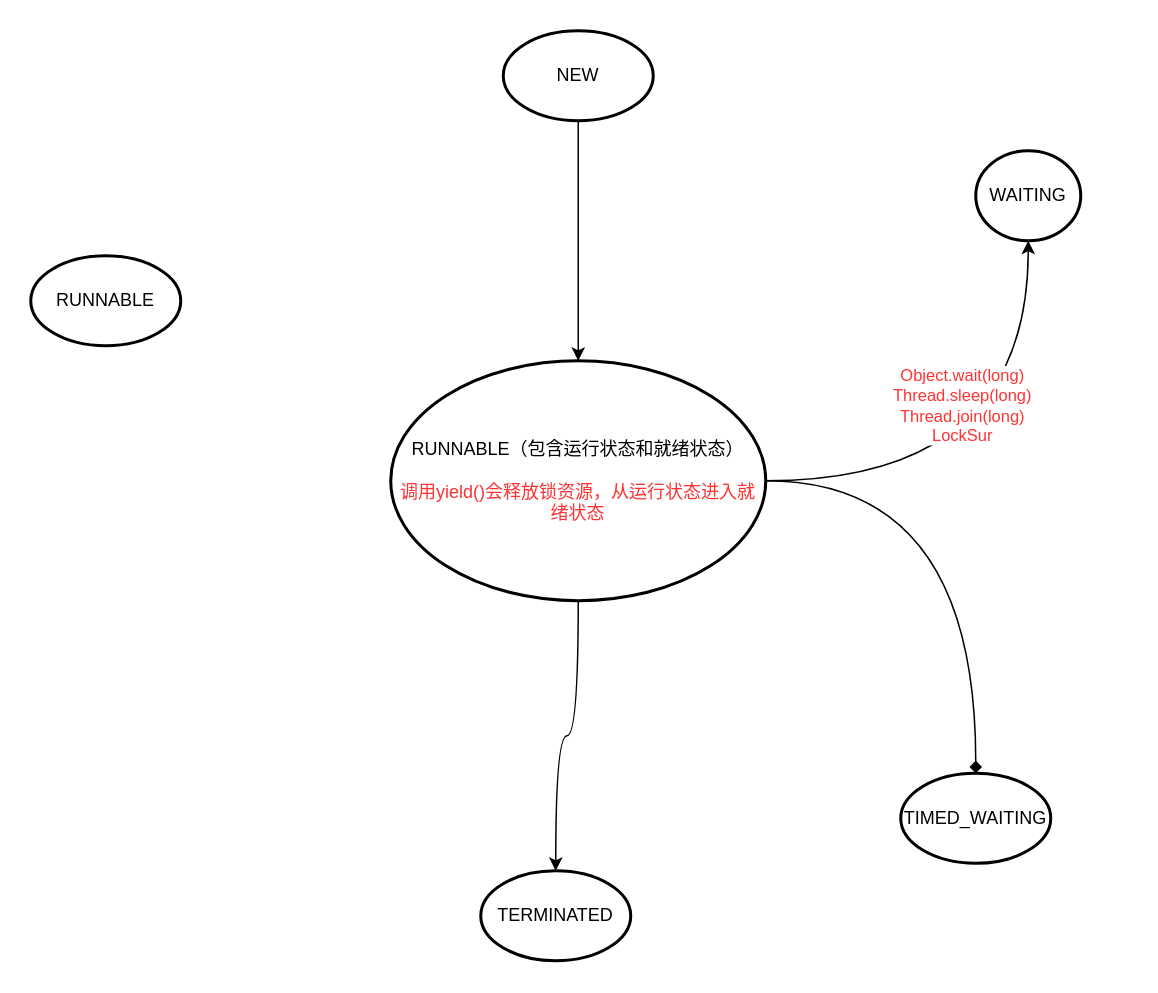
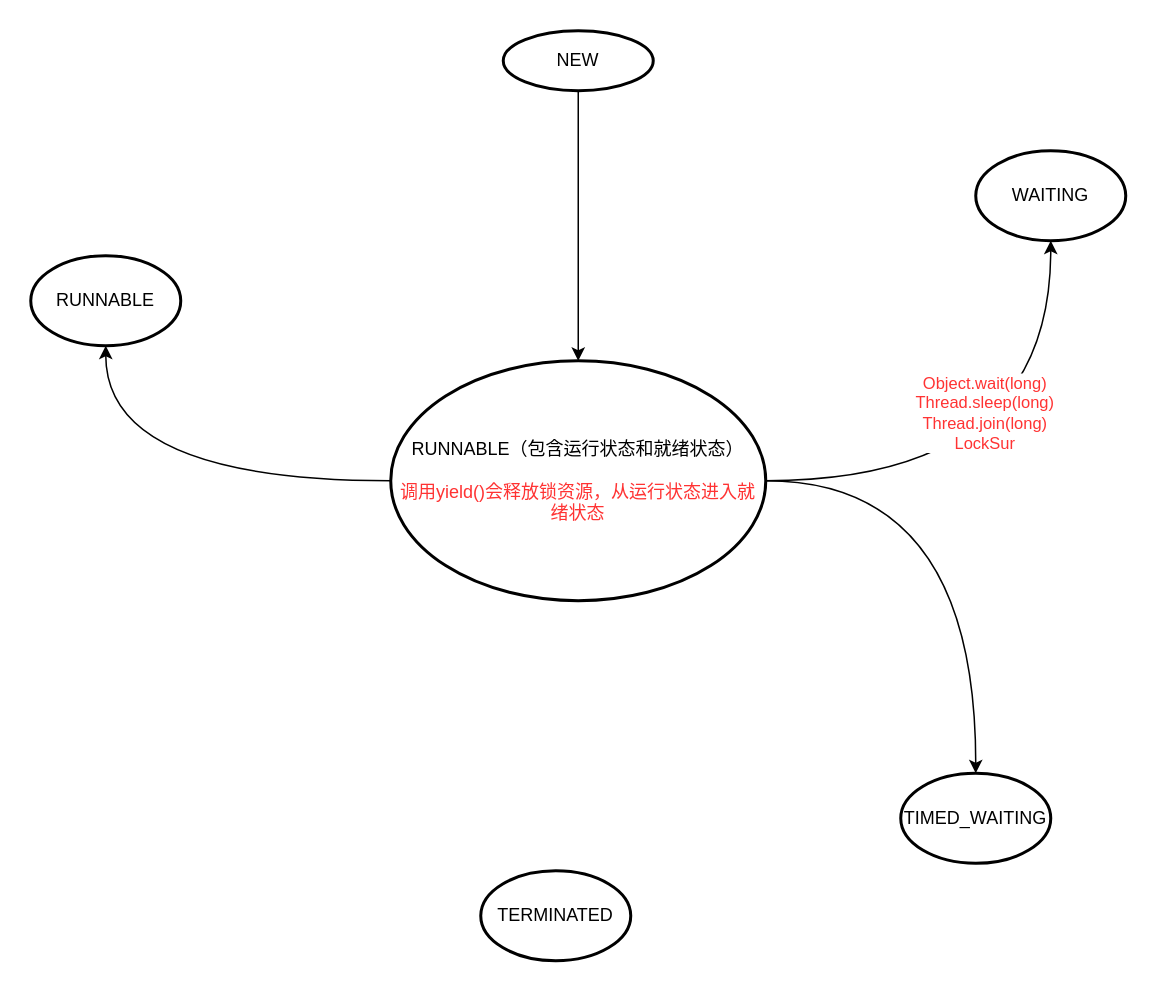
node "NEW": size 150x90 -> 150x60
node "WAITING": size 105x90 -> 150x90
edge "RUNNABLE（包含运行状态和就绪状态） 调用yield()会释放锁资源，从运行状态进入就绪状态" -> "TERMINATED": now "RUNNABLE（包含运行状态和就绪状态） 调用yield()会释放锁资源，从运行状态进入就绪状态" -> "RUNNABLE"
edge "RUNNABLE（包含运行状态和就绪状态） 调用yield()会释放锁资源，从运行状态进入就绪状态" -> "TIMED_WAITING": arrowhead diamond -> classic
